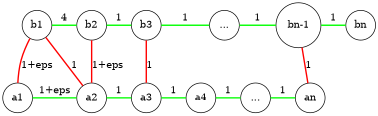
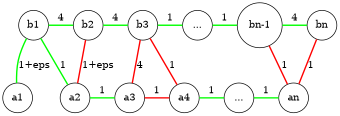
edge "b2" -- "b3": label "1" -> "4"
edge "bn-1" -- "bn": label "1" -> "4"
edge "b1" -- "a1": color red -> green
edge "b1" -- "a2": color red -> green
edge "b3" -- "a4": added, label "1"
edge "bn" -- "an": added, label "1"
edge "b3" -- "a3": label "1" -> "4"
edge "a1" -- "a2": removed, label "1+eps"
edge "a3" -- "a4": color green -> red
